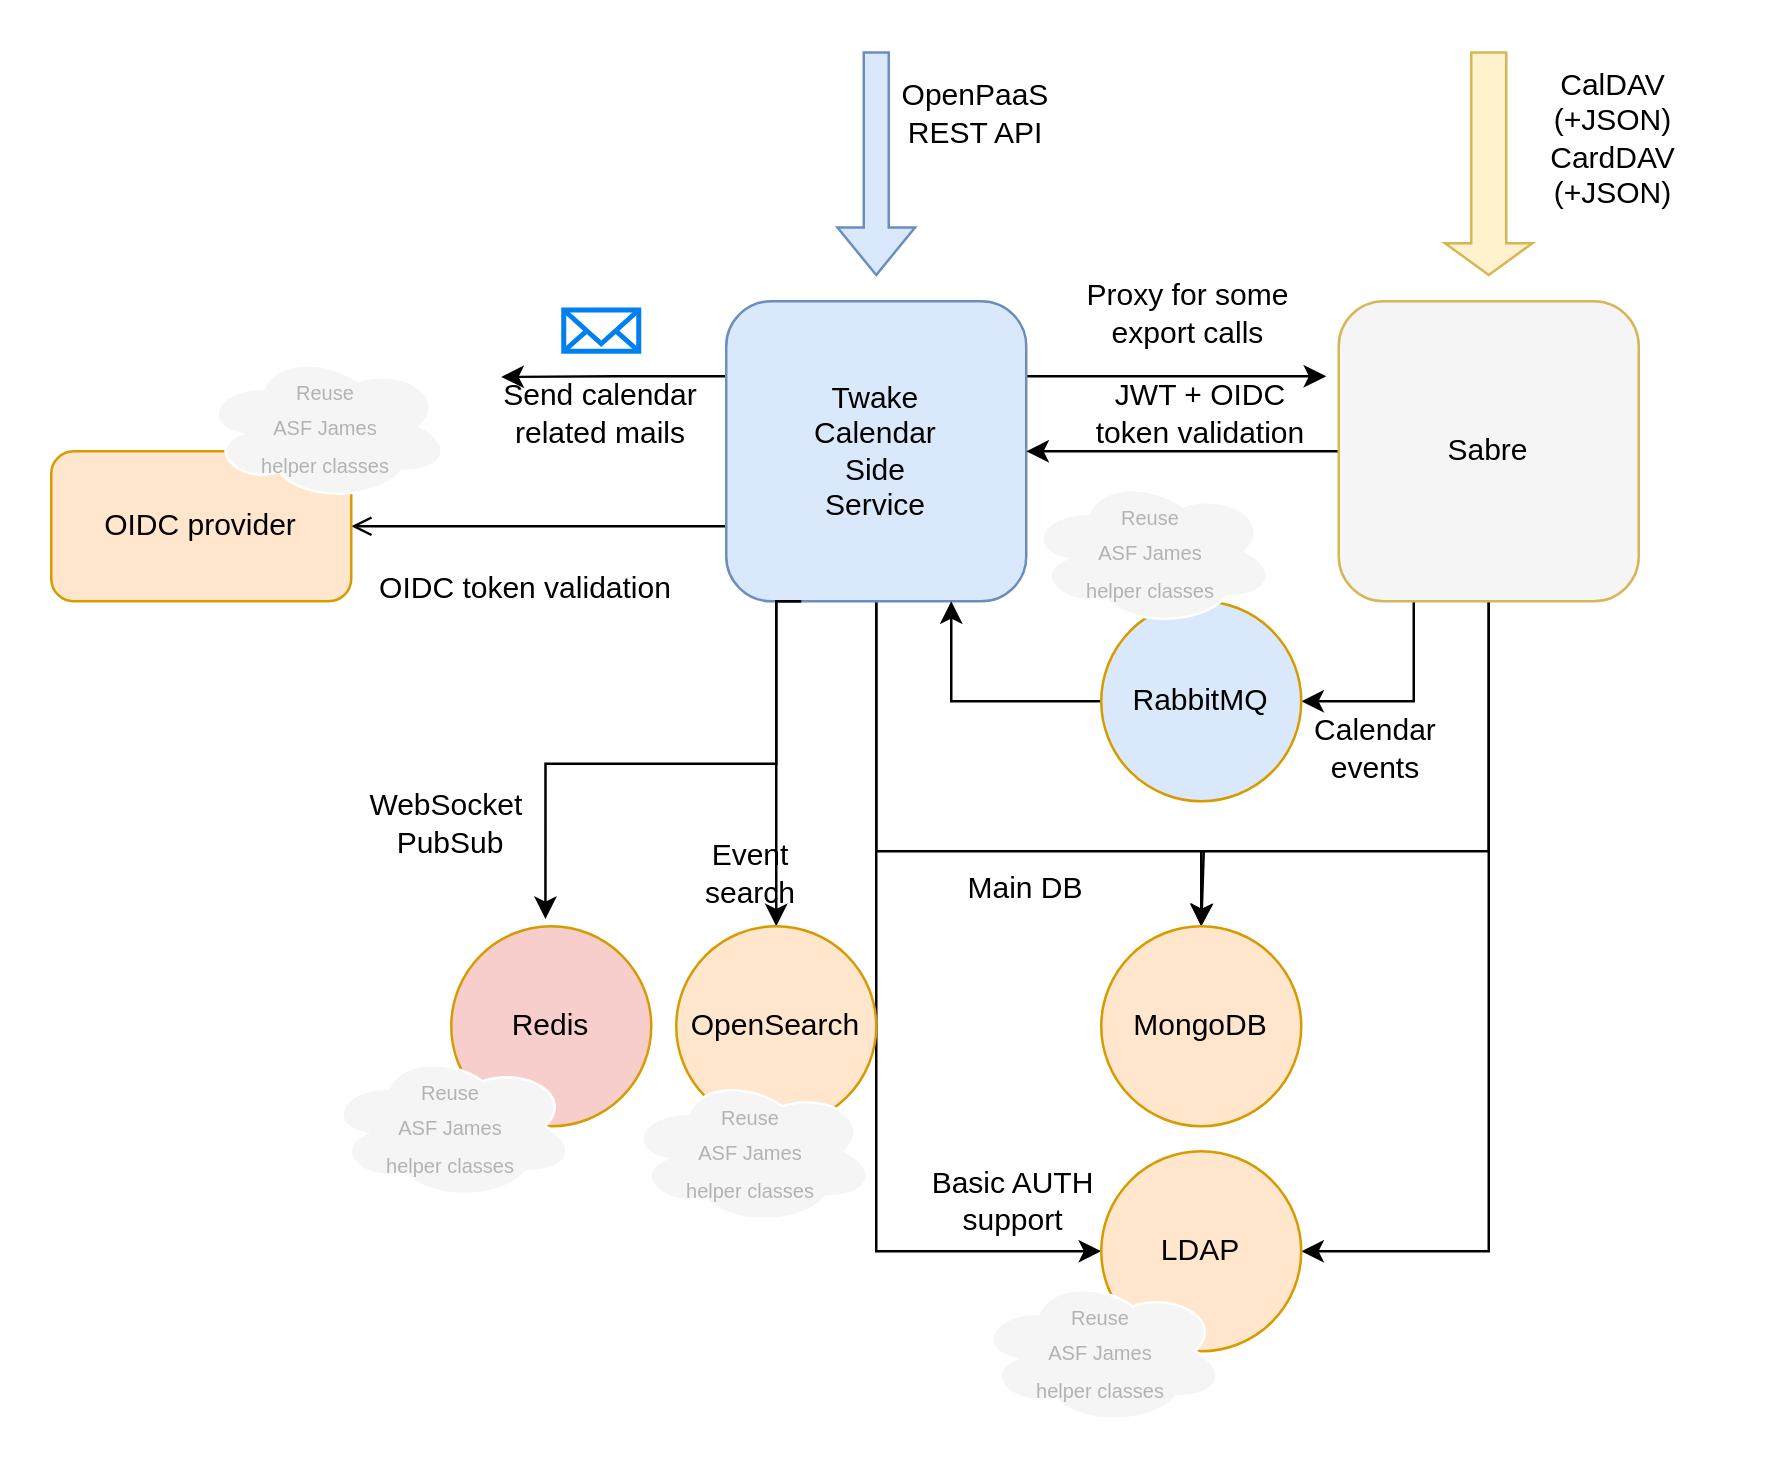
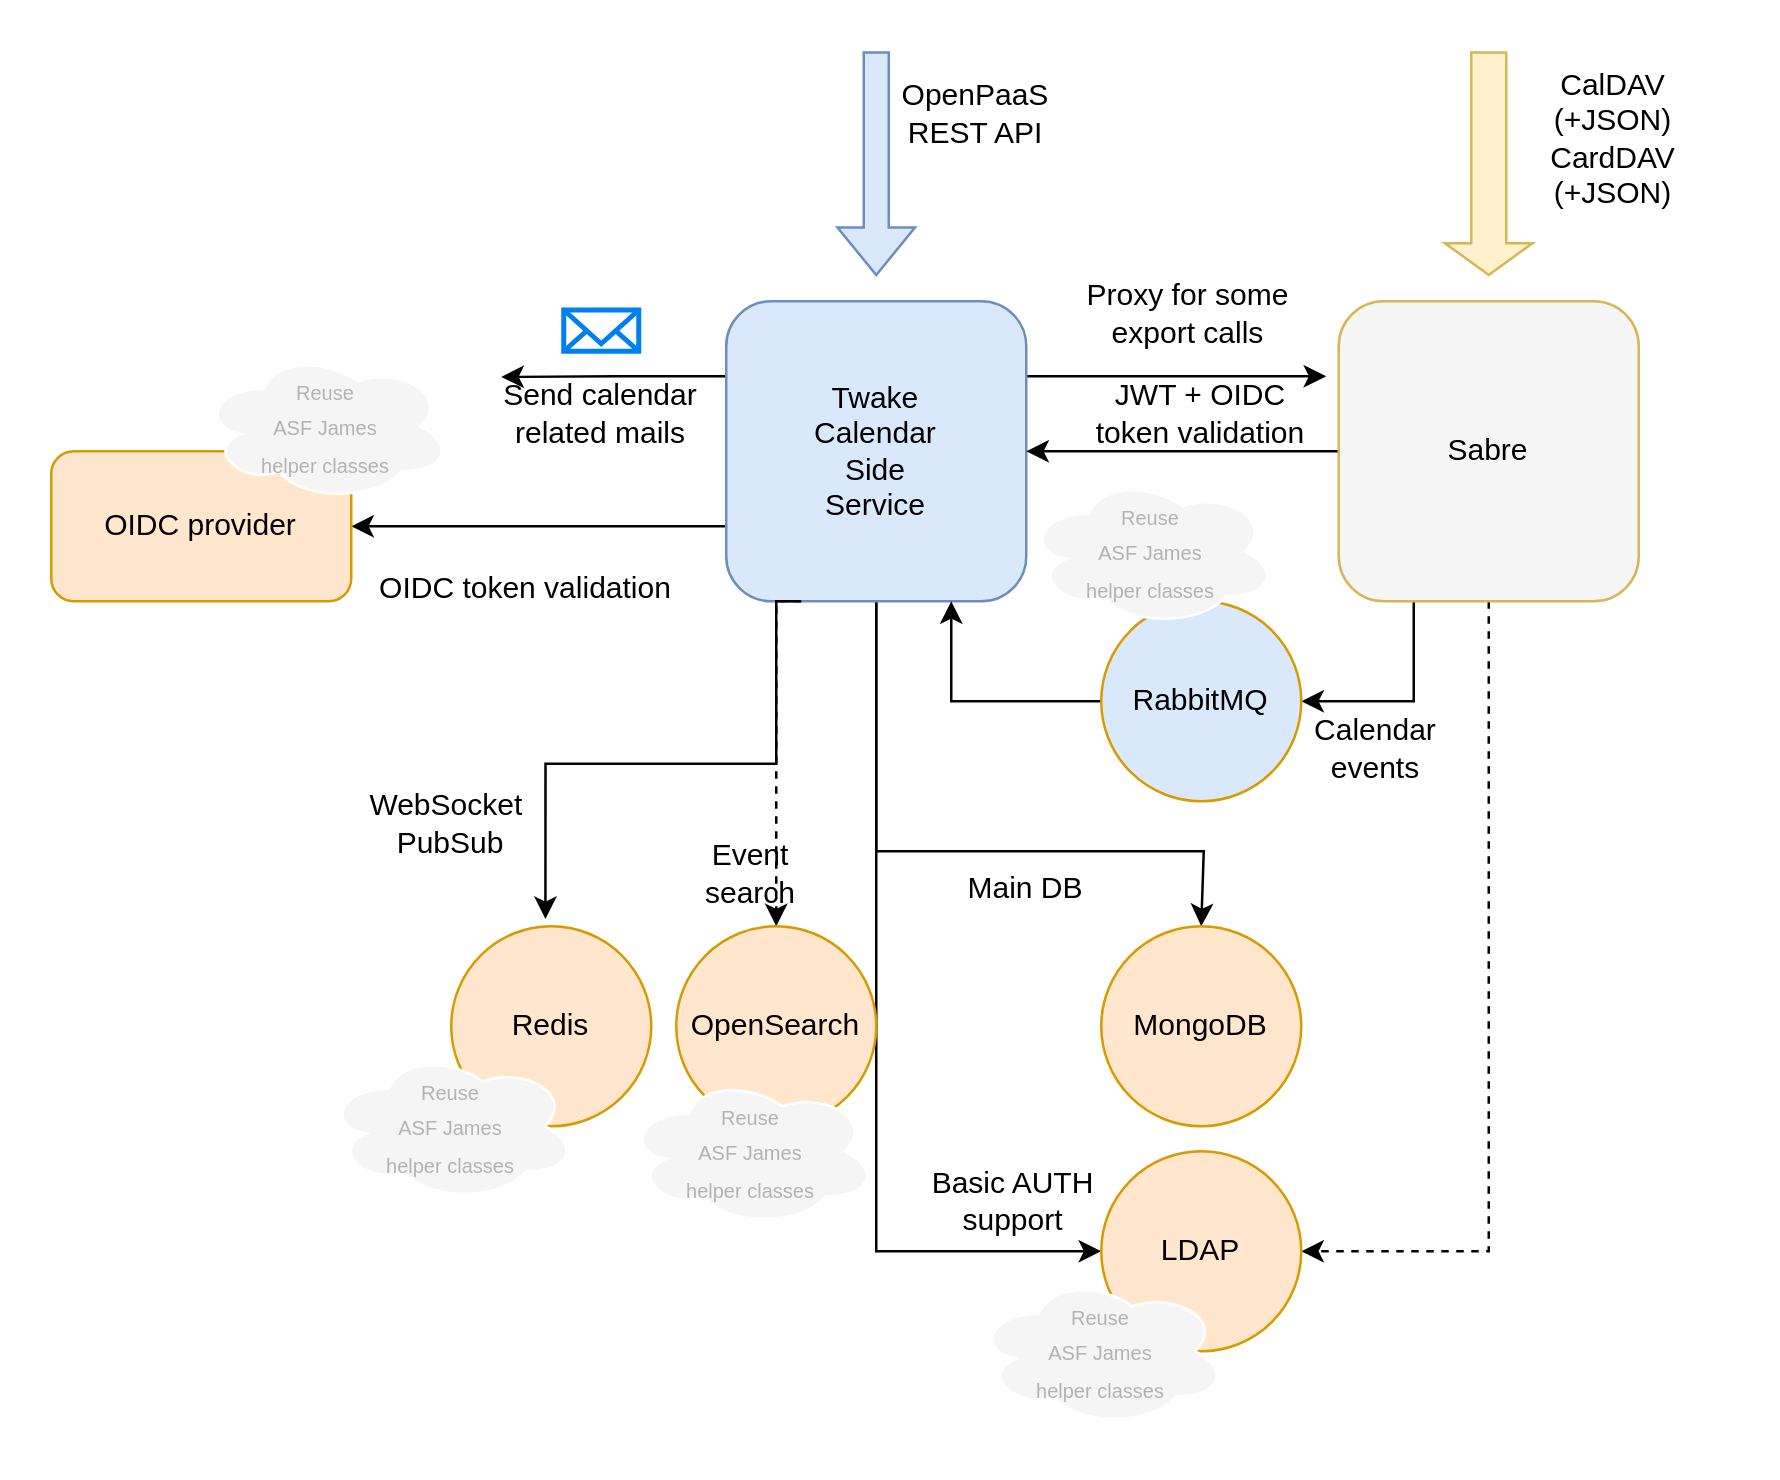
edge "Twake Calendar Side Service" -> "OIDC provider": arrowhead open -> classic
edge "Twake Calendar Side Service" -> "OpenSearch": style solid -> dashed
edge "Sabre" -> "MongoDB": removed
node "Redis": fillcolor #f8cecc -> #ffe6cc
edge "Sabre" -> "LDAP": style solid -> dashed
